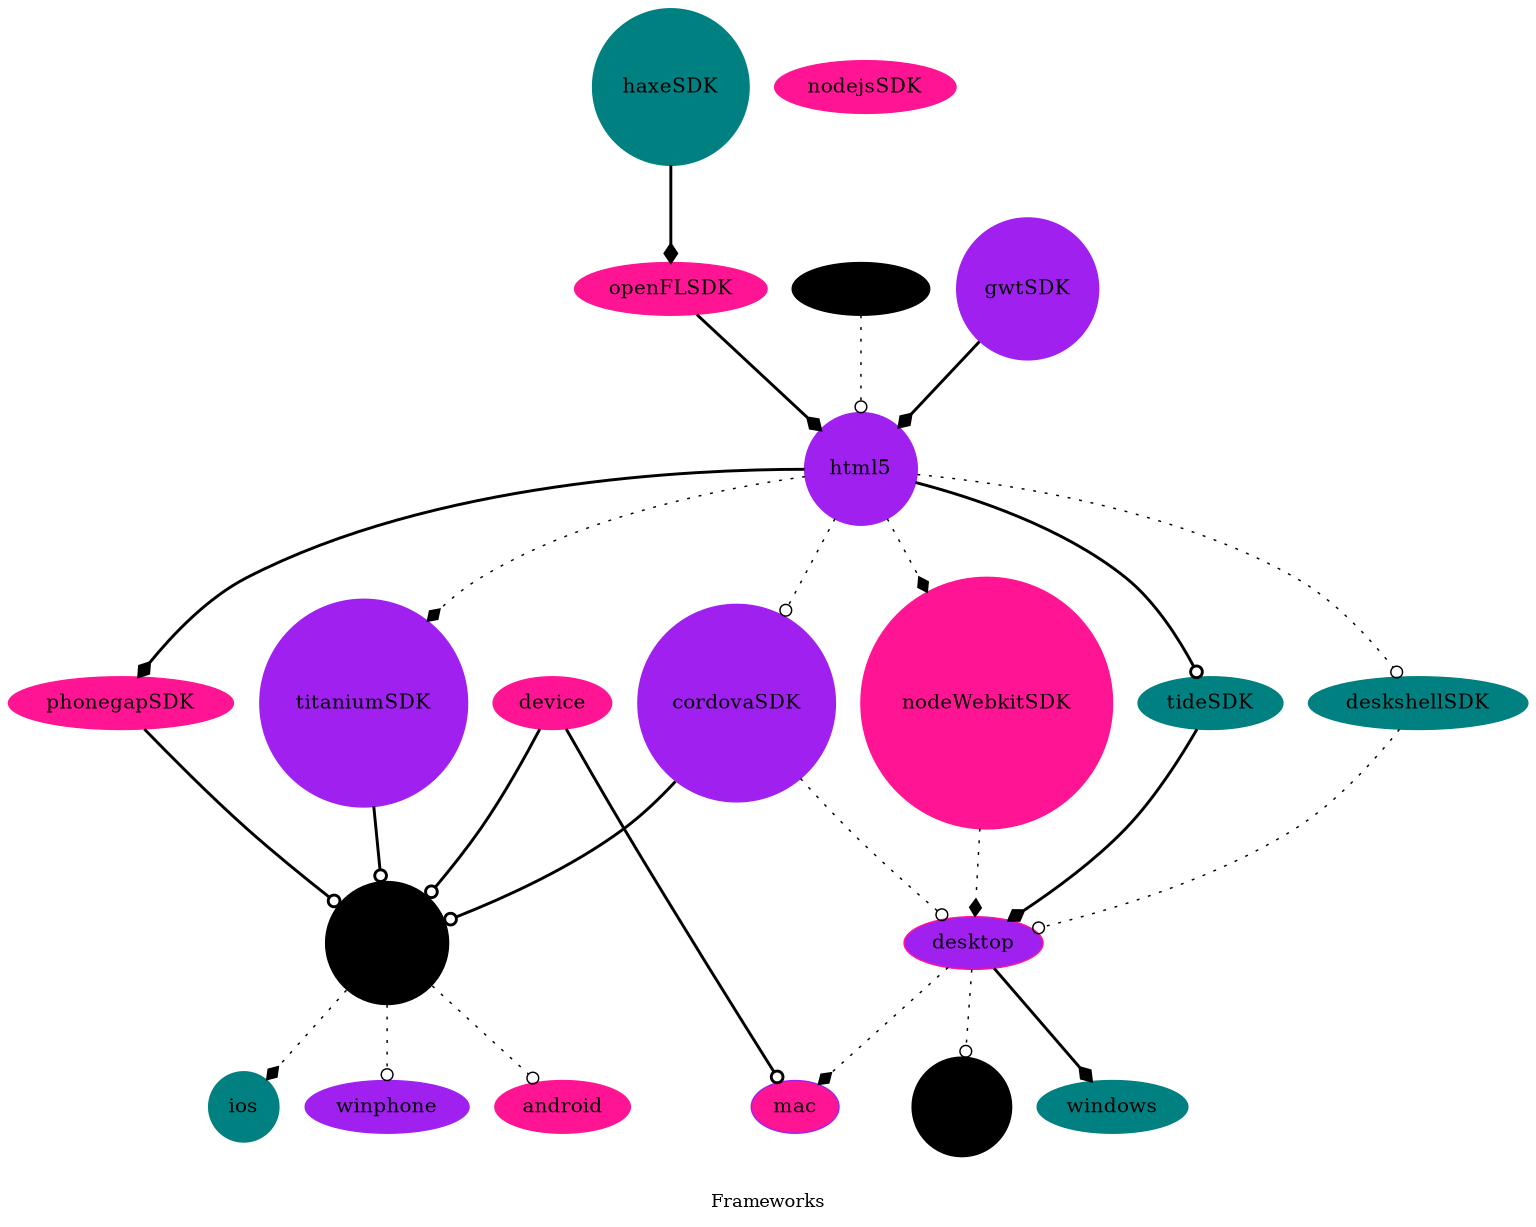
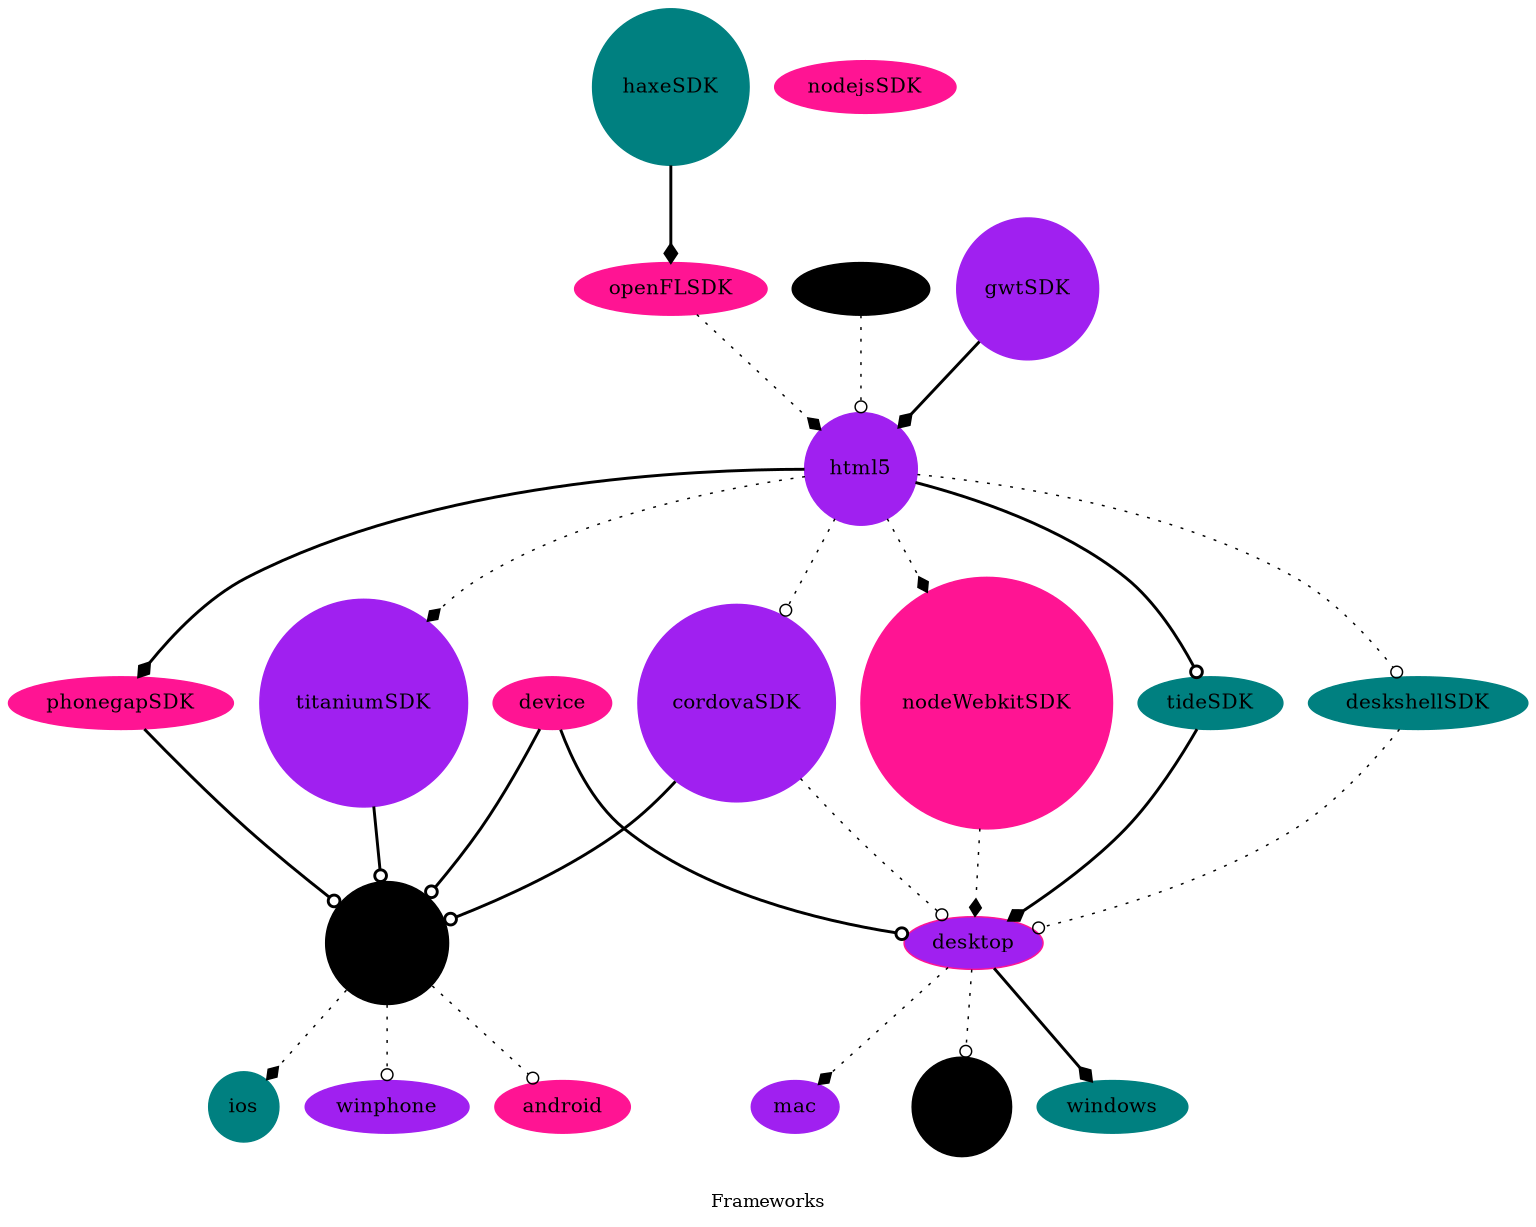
edge "openFLSDK" -> "html5": style bold -> dotted
edge "device" -> "mac": now "device" -> "desktop"
node "mac": fillcolor deeppink -> purple
